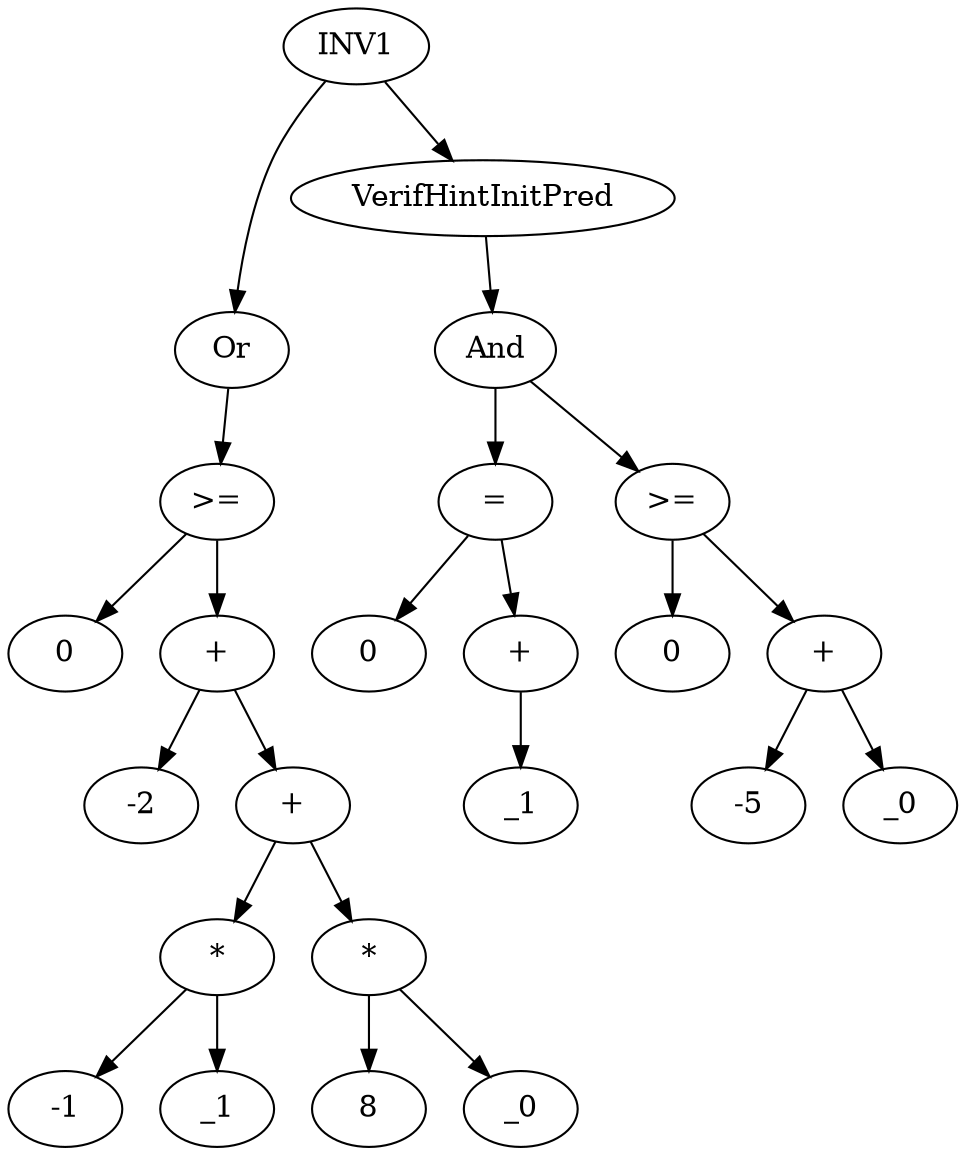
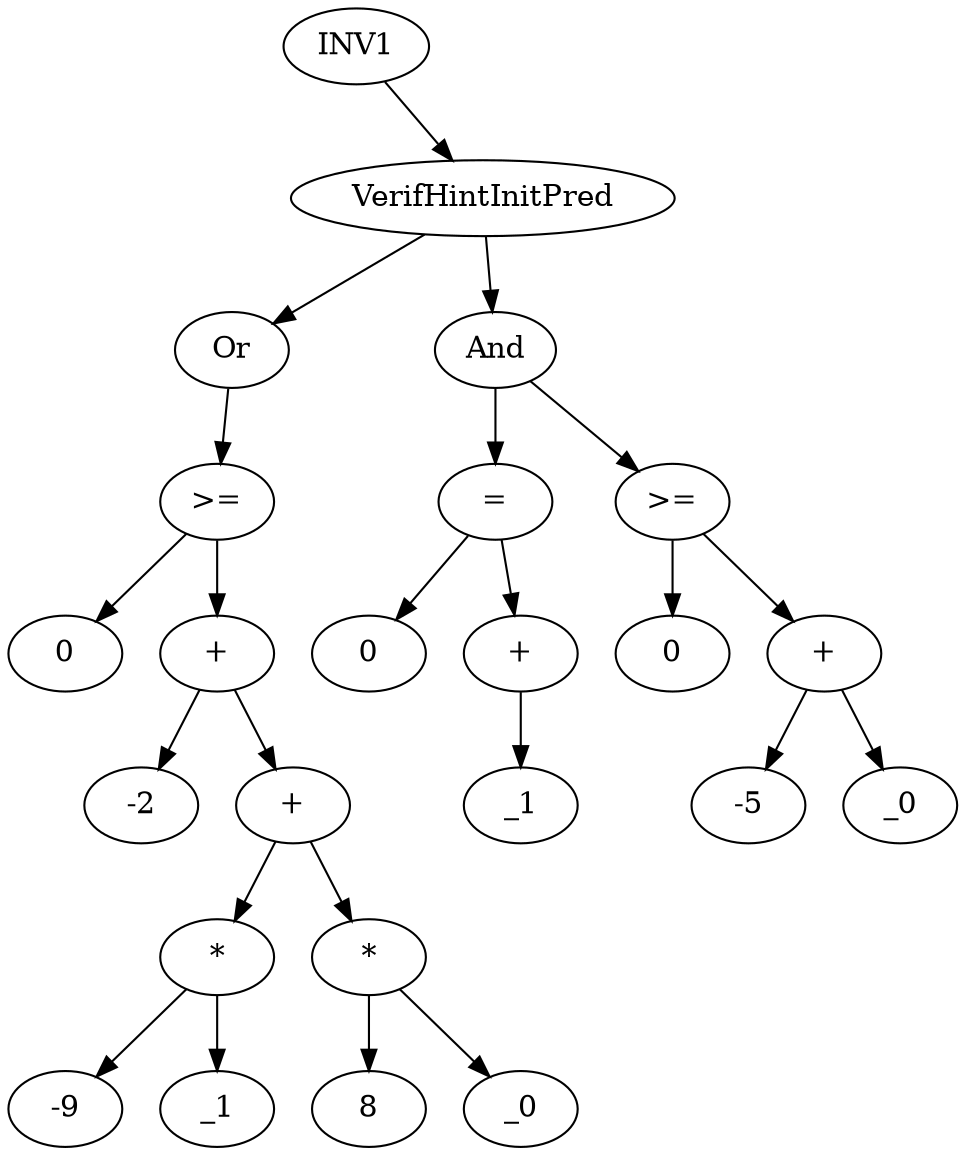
edge "INV1" -> "Or": now "VerifHintInitPred" -> "Or"
node "-1": label "-1" -> "-9"
